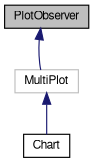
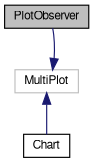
edge "MultiPlot" -> "PlotObserver": reversed
